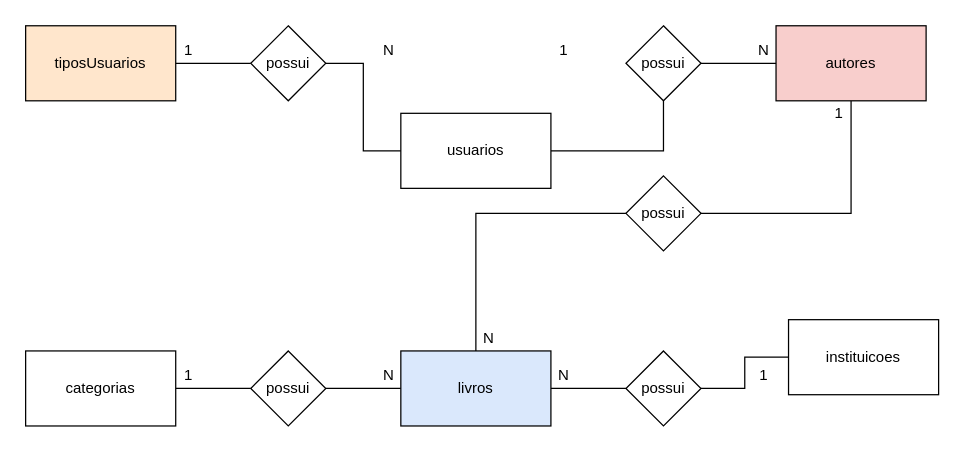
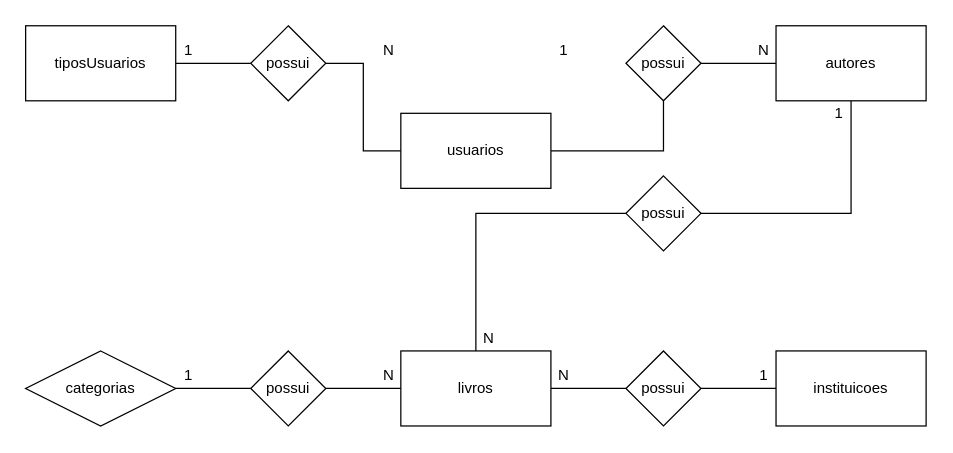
node "tiposUsuarios": fillcolor #ffe6cc -> #ffffff
node "autores": fillcolor #f8cecc -> #ffffff
node "instituicoes": moved (863, 357) -> (851, 388)
node "categorias": shape rectangle -> diamond
node "livros": fillcolor #dae8fc -> #ffffff
